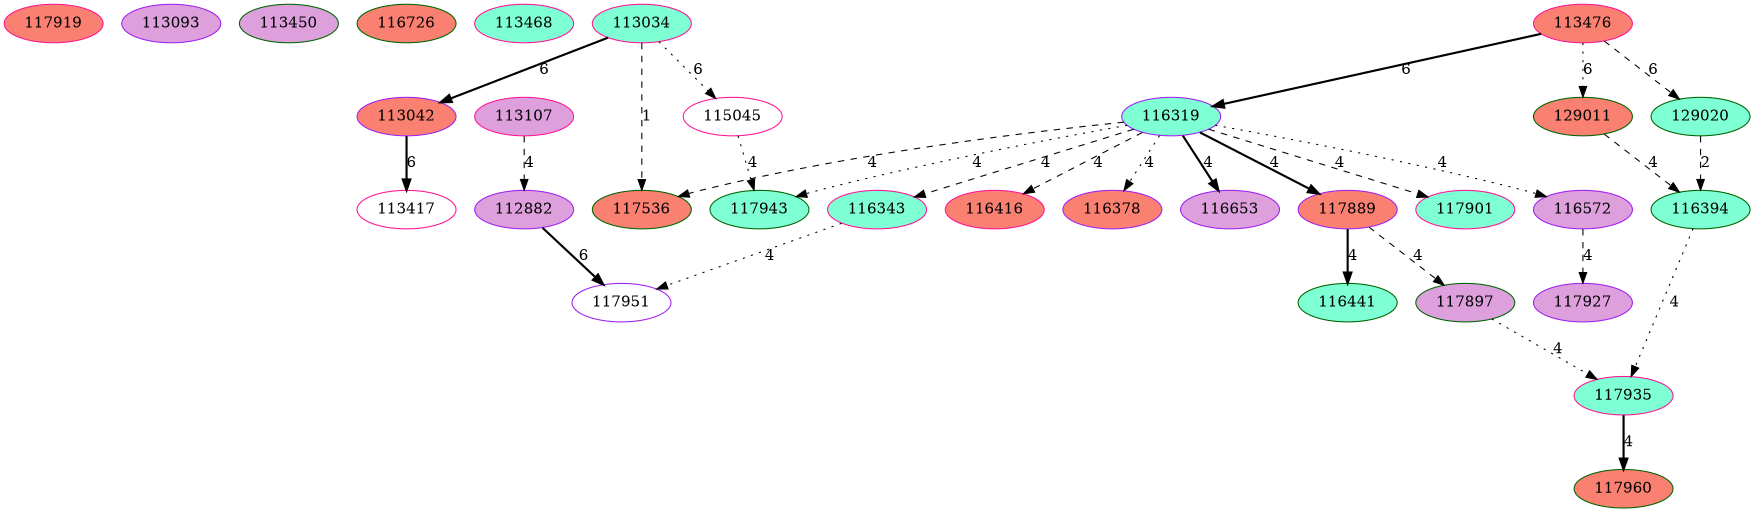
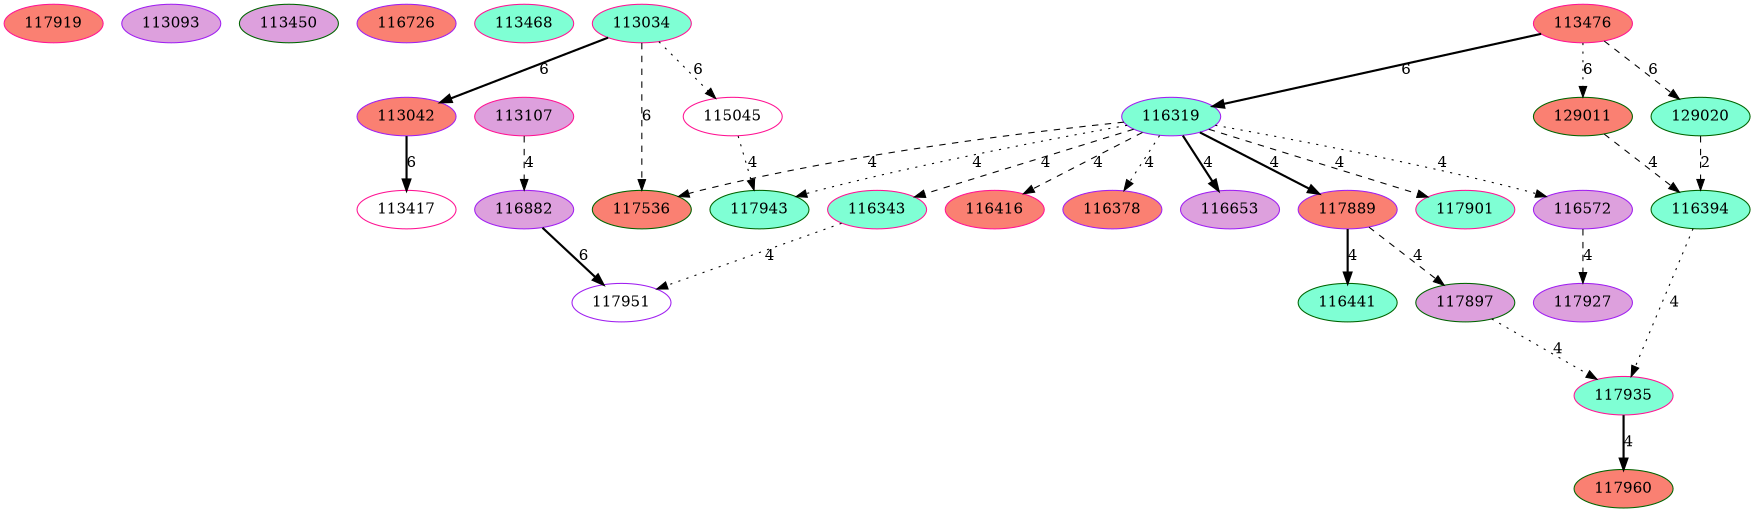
node "116726": color darkgreen -> purple
edge "113034" -> "117536": label "1" -> "6"
node "112882": label "112882" -> "116882"
